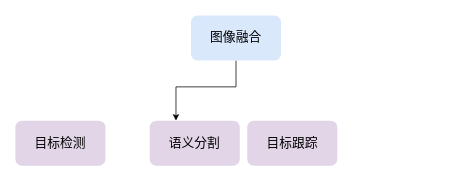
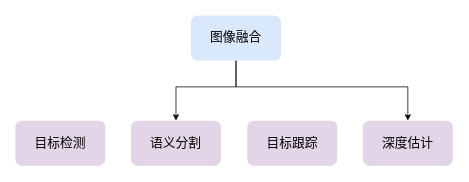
edge "图像融合" -> "深度估计": added
node "语义分割": moved (195, 143) -> (176, 143)
node "深度估计": added
